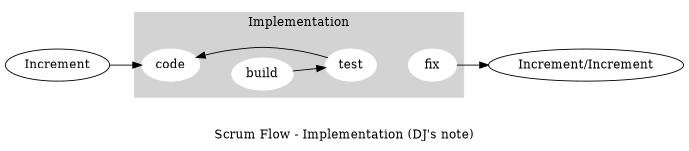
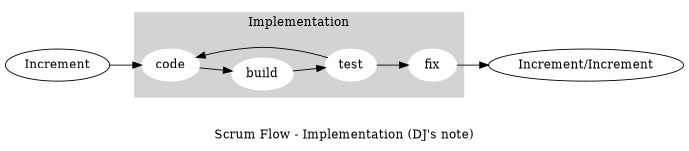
edge "test" -> "fix": added
edge "code" -> "build": added
